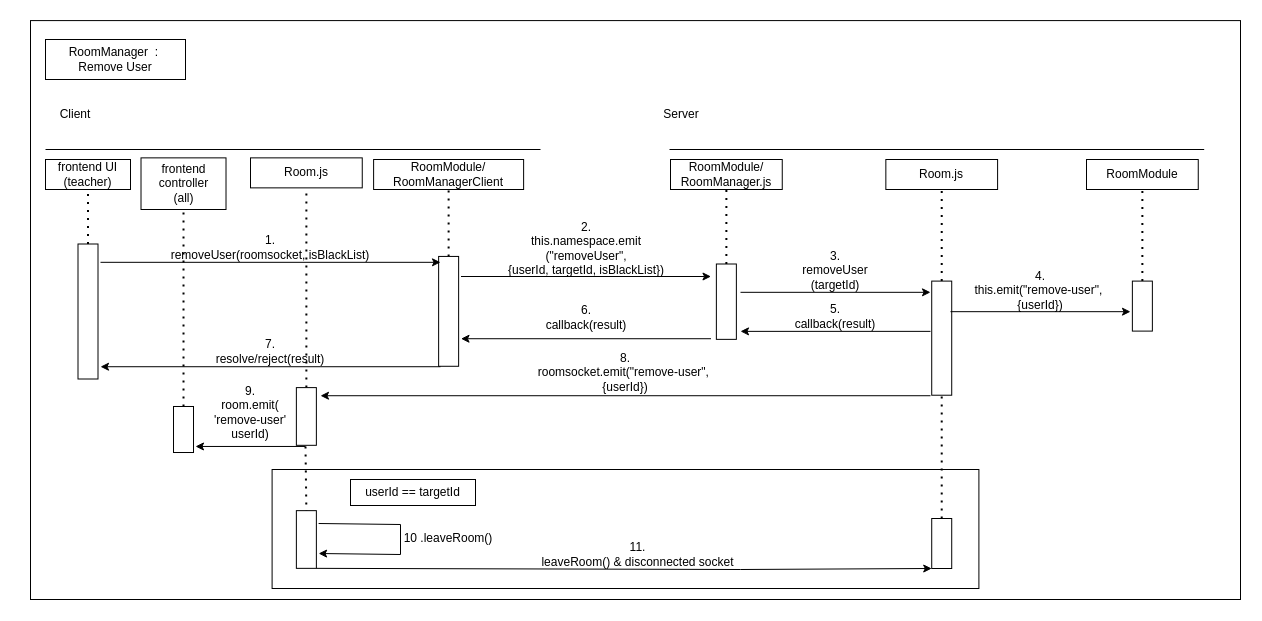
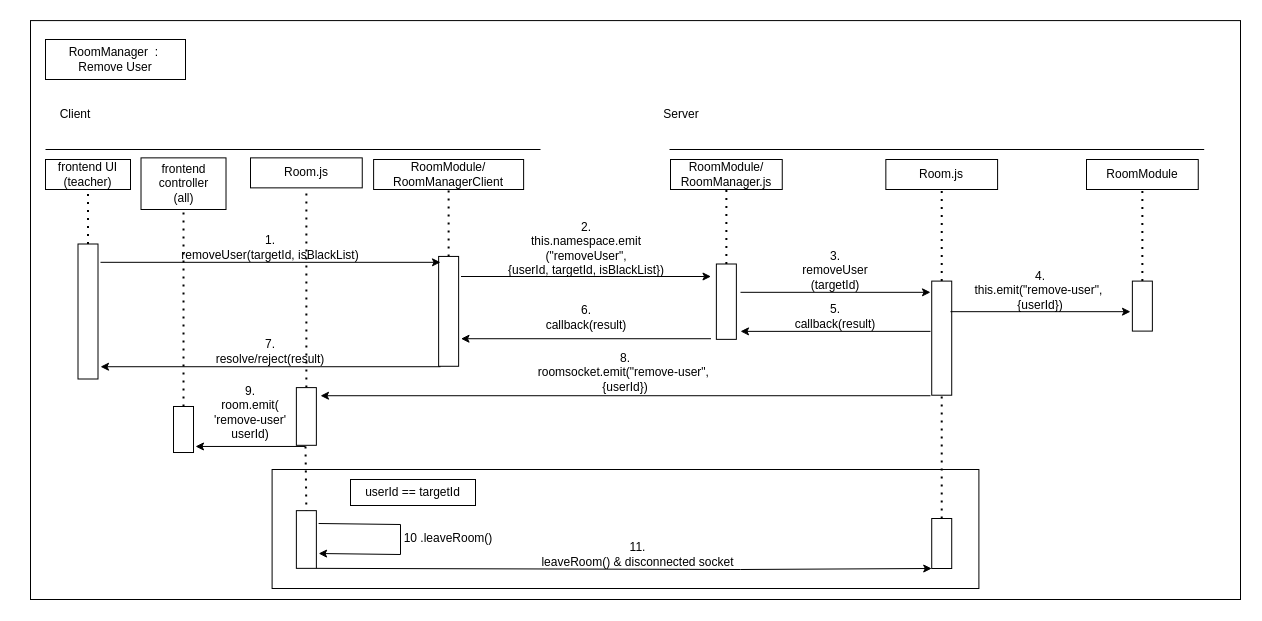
node "1. removeUser(roomsocket, isBlackList)": label "1. removeUser(roomsocket, isBlackList)" -> "1. removeUser(targetId, isBlackList)"
